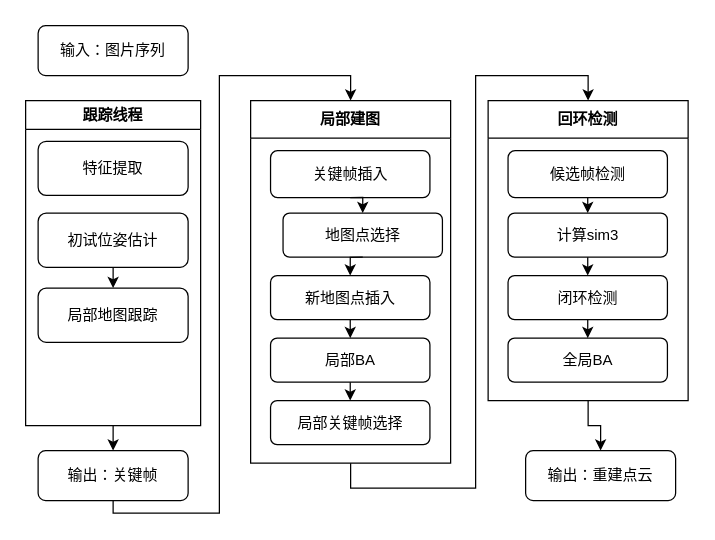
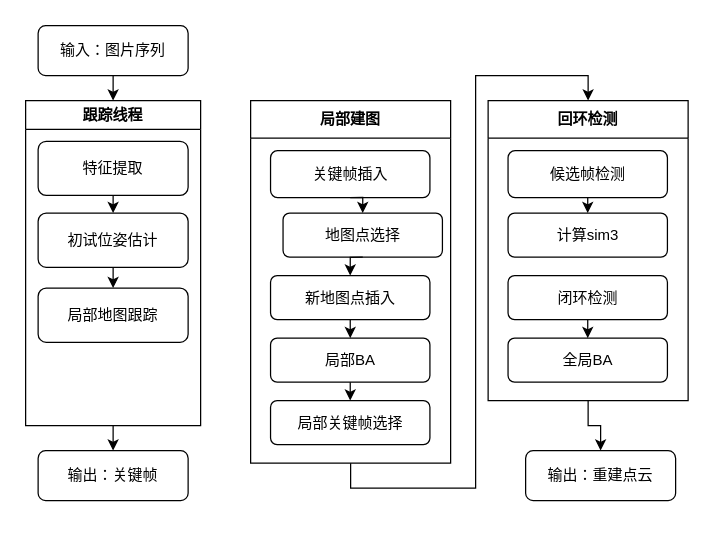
edge "输入：图片序列" -> "跟踪线程": added
edge "特征提取" -> "初试位姿估计": added
edge "计算sim3" -> "闭环检测": removed
edge "输出：关键帧" -> "局部建图": removed
